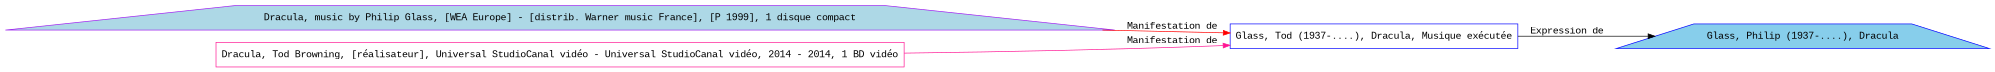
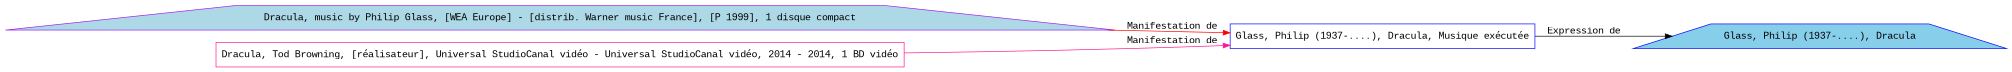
node "Glass, Tod (1937-....), Dracula, Musique exécutée": label "Glass, Tod (1937-....), Dracula, Musique exécutée" -> "Glass, Philip (1937-....), Dracula, Musique exécutée"
